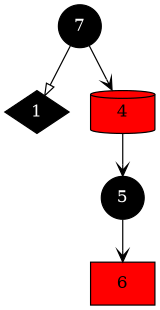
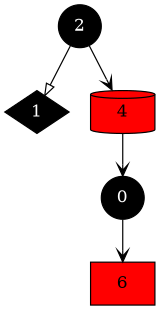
node "7": label "7" -> "2"
node "5": label "5" -> "0"
